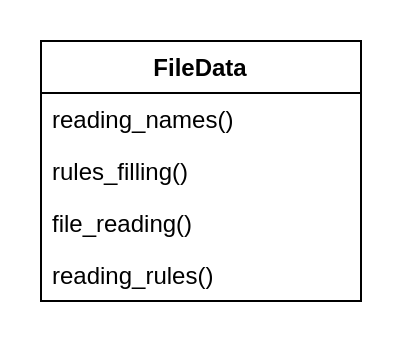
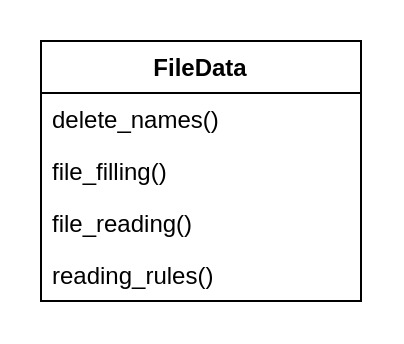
node "reading_names()": label "reading_names()" -> "delete_names()"
node "rules_filling()": label "rules_filling()" -> "file_filling()"
